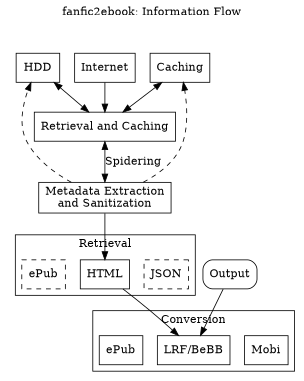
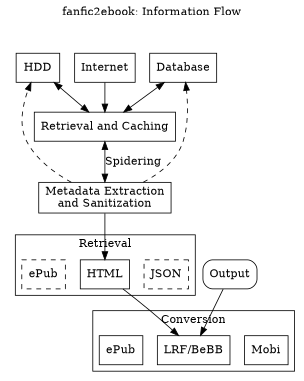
node "Caching": label "Caching" -> "Database"
